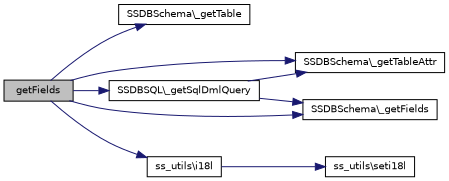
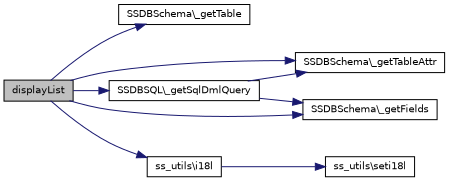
node "getFields": label "getFields" -> "displayList"
